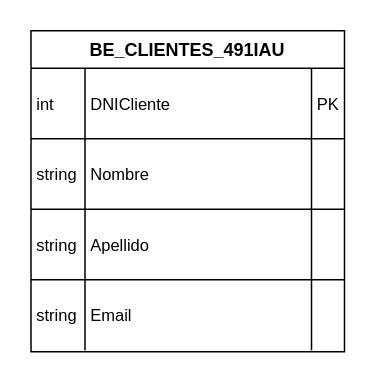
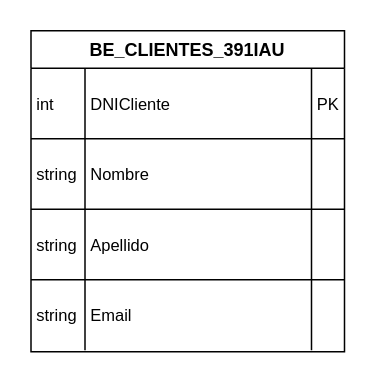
node "BE_CLIENTES_491IAU": label "BE_CLIENTES_491IAU" -> "BE_CLIENTES_391IAU"
